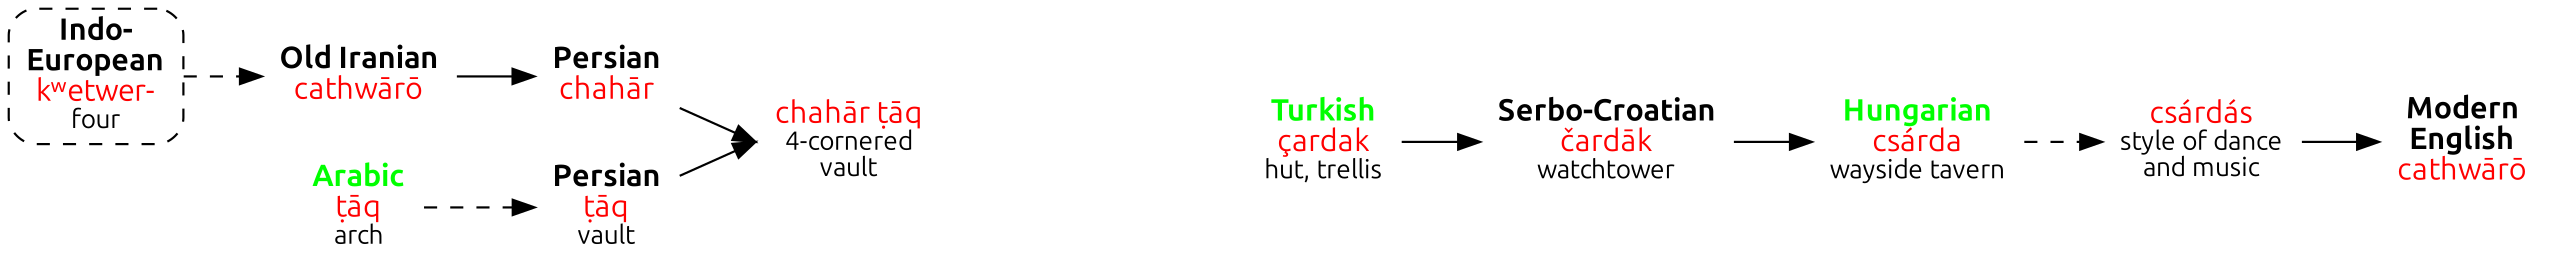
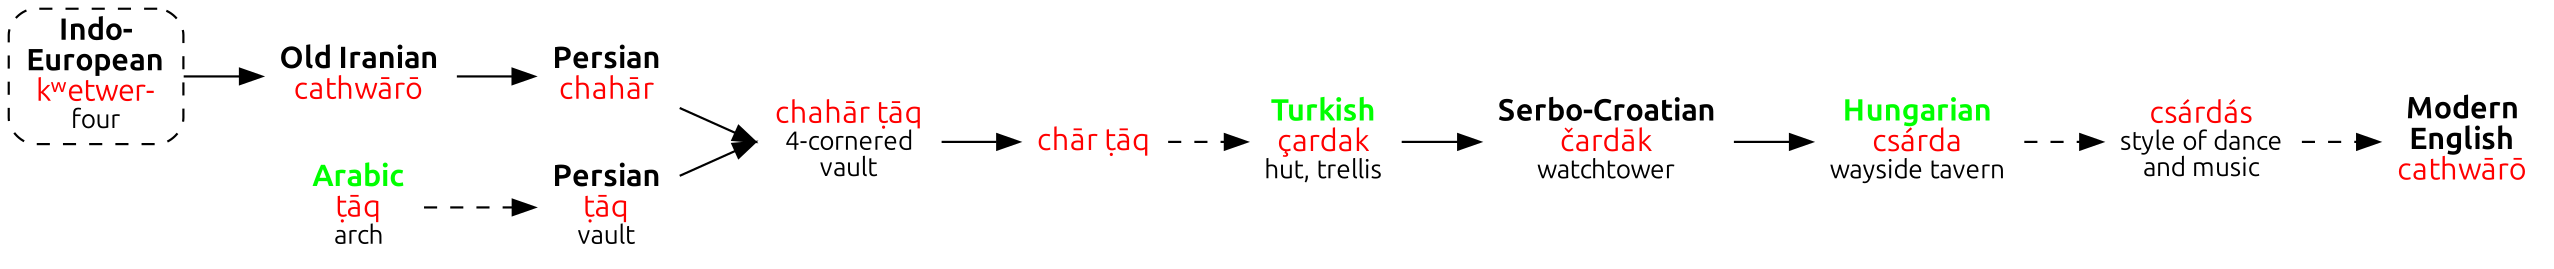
edge "Indo-" -> "Old Iranian": style dashed -> solid
node "chār ṭāq": added
edge "csárdás" -> "Modern": style solid -> dashed
